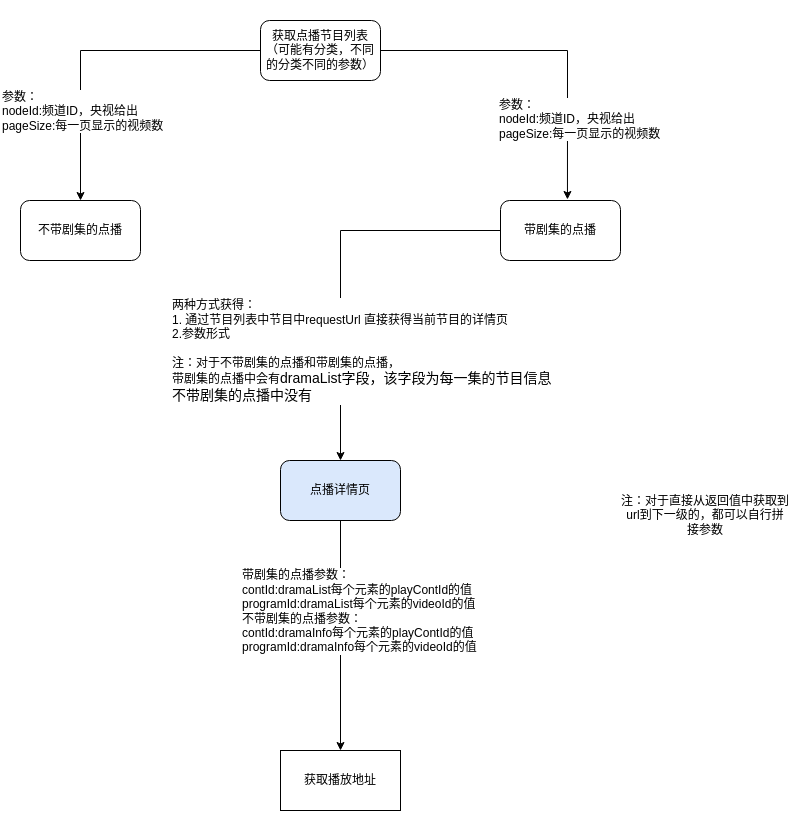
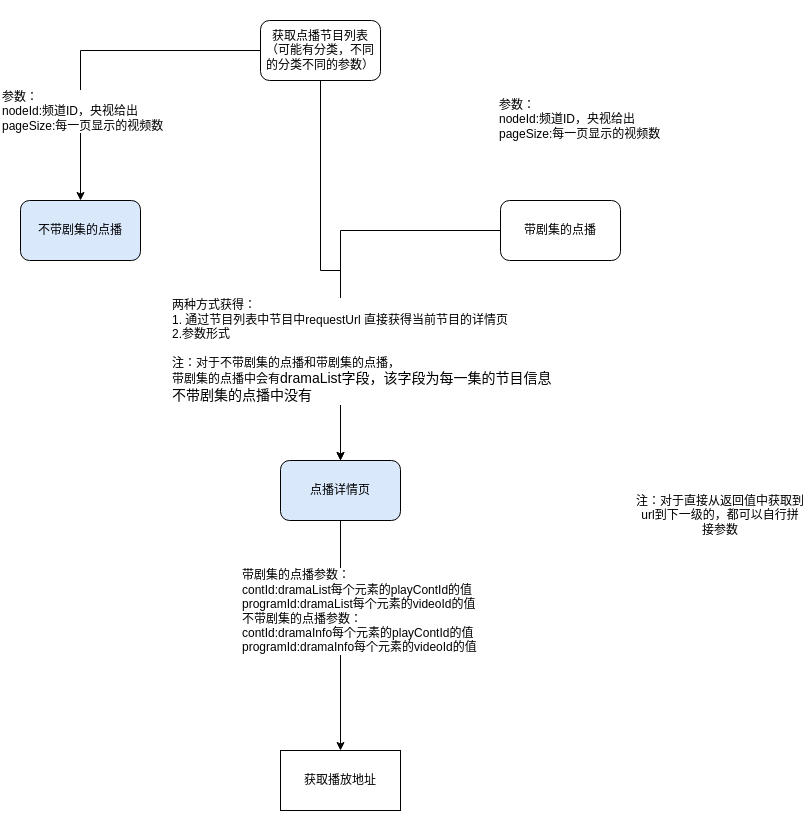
edge "获取点播节目列表 （可能有分类，不同的分类不同的参数）" -> "带剧集的点播": now "获取点播节目列表 （可能有分类，不同的分类不同的参数）" -> "点播详情页"
node "不带剧集的点播": fillcolor #ffffff -> #dae8fc
node "注：对于直接从返回值中获取到url到下一级的，都可以自行拼接参数": moved (706, 516) -> (721, 516)
